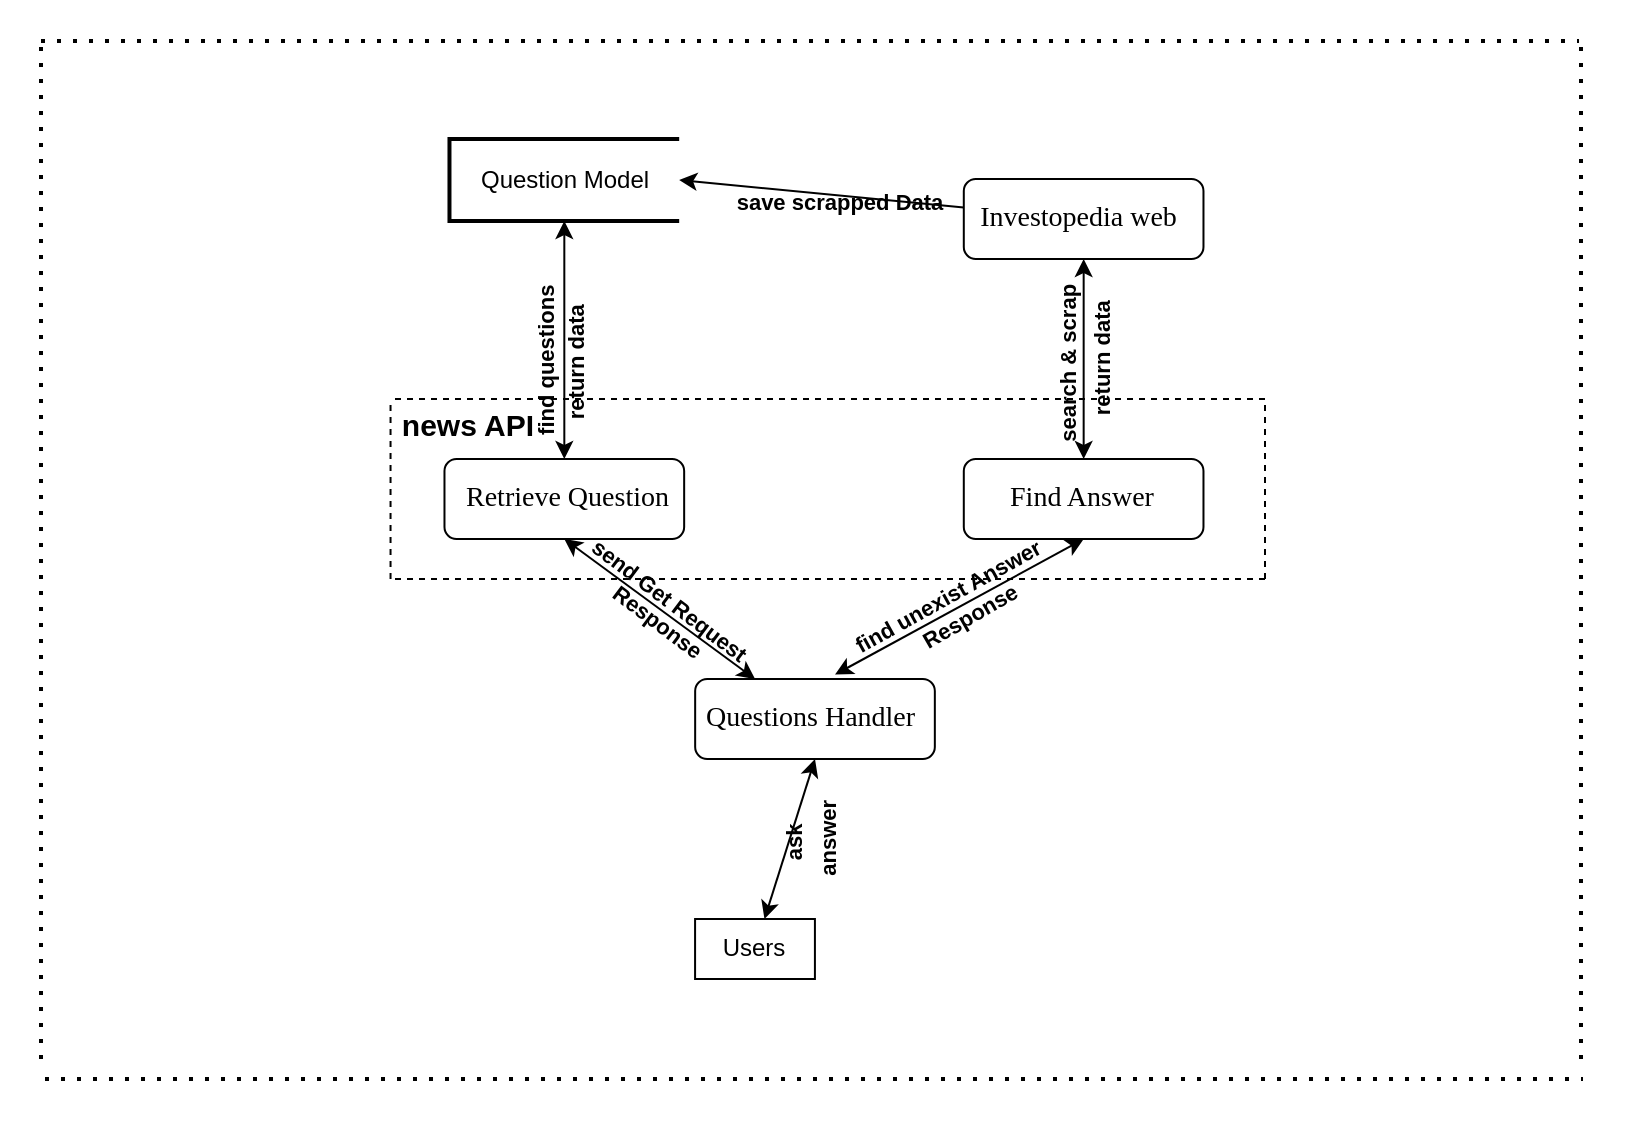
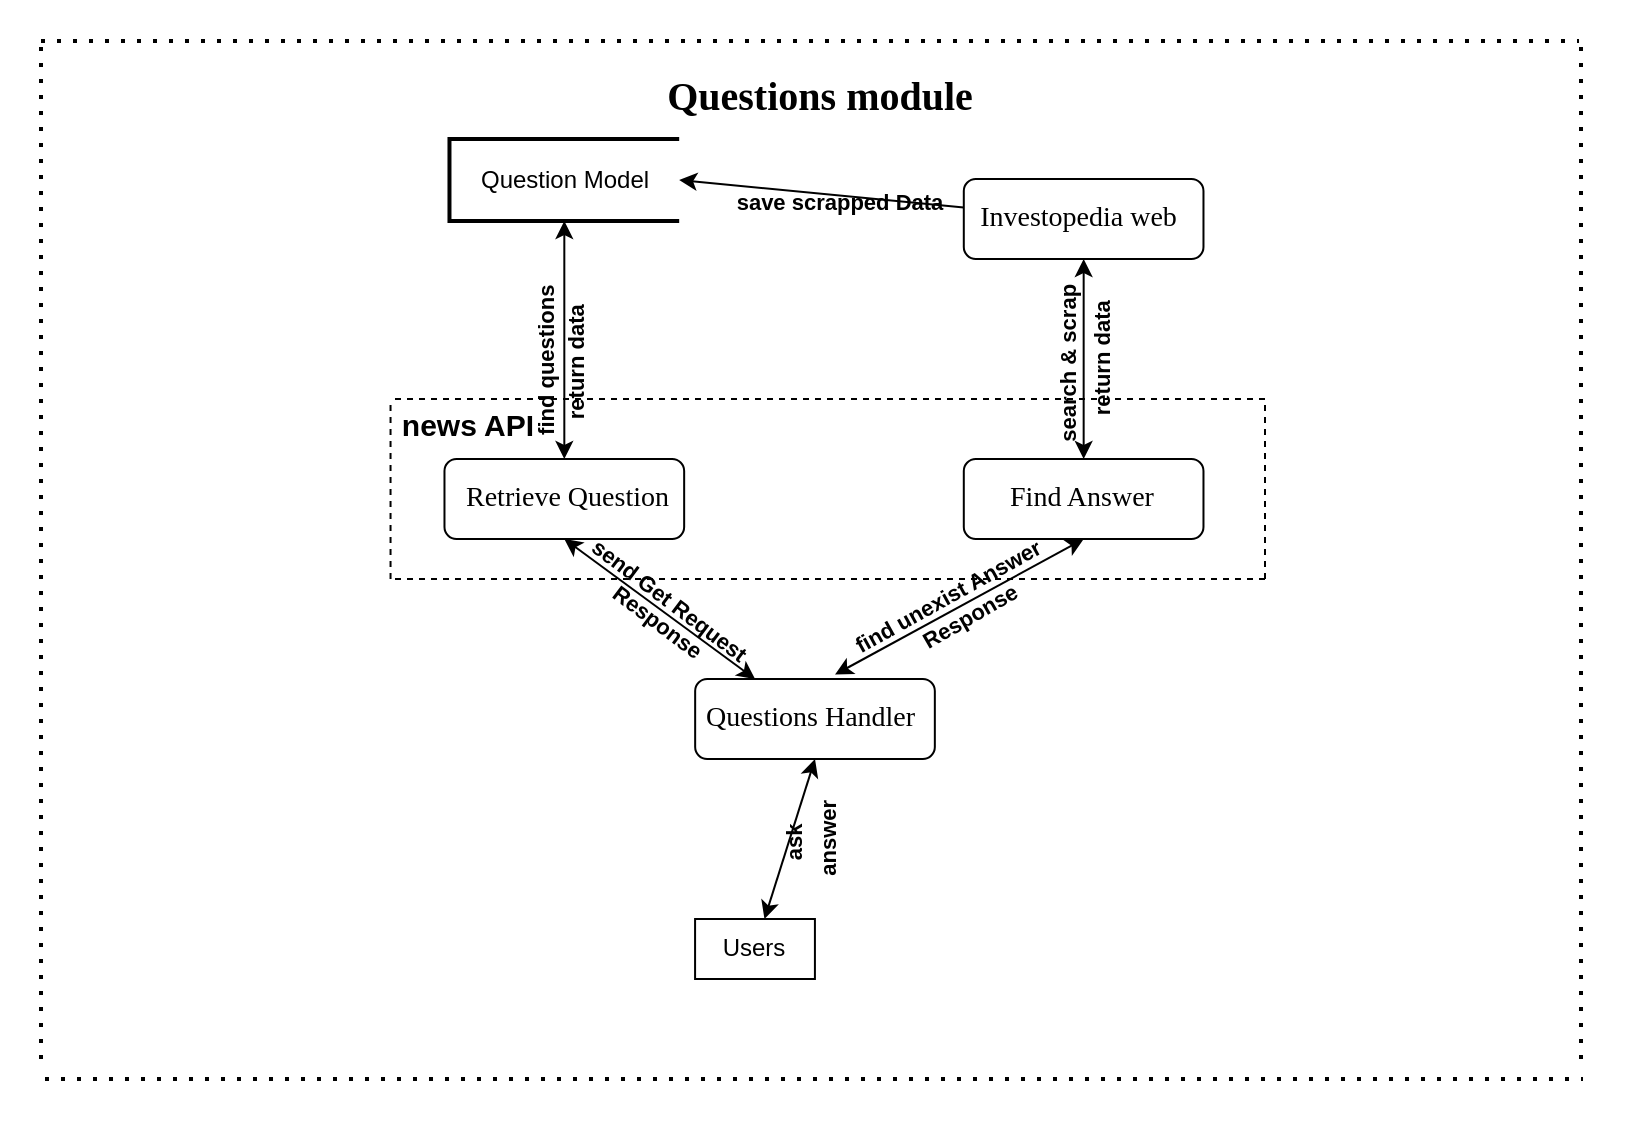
node "Questions module": added
